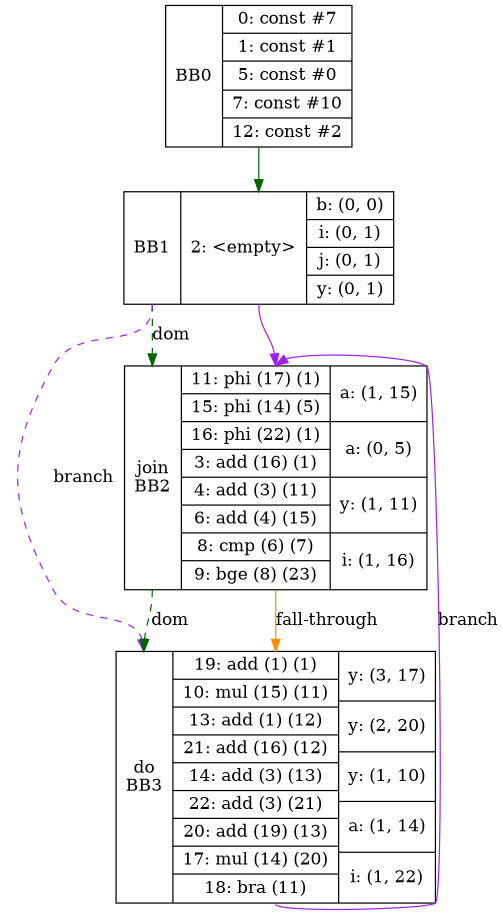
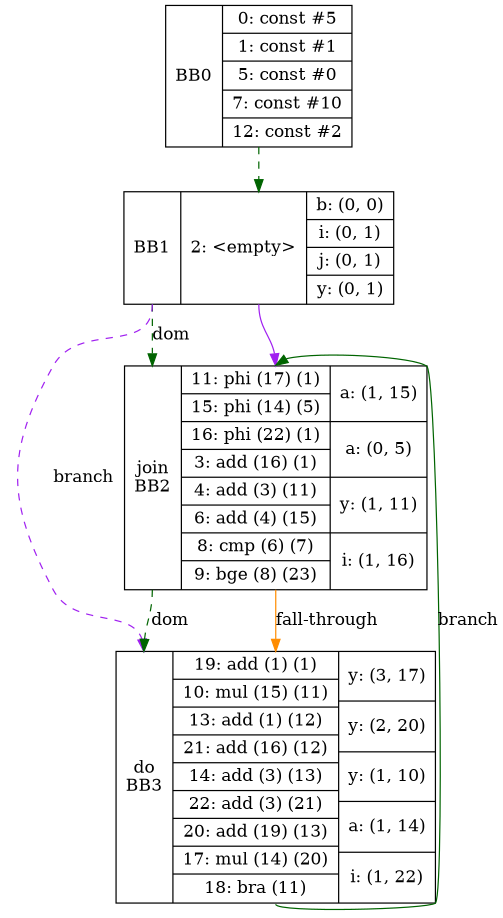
node "BB0": text "0: const #7" -> "0: const #5"
edge "BB0" -> "BB1": style solid -> dashed
edge "do" -> "join": color purple -> darkgreen
